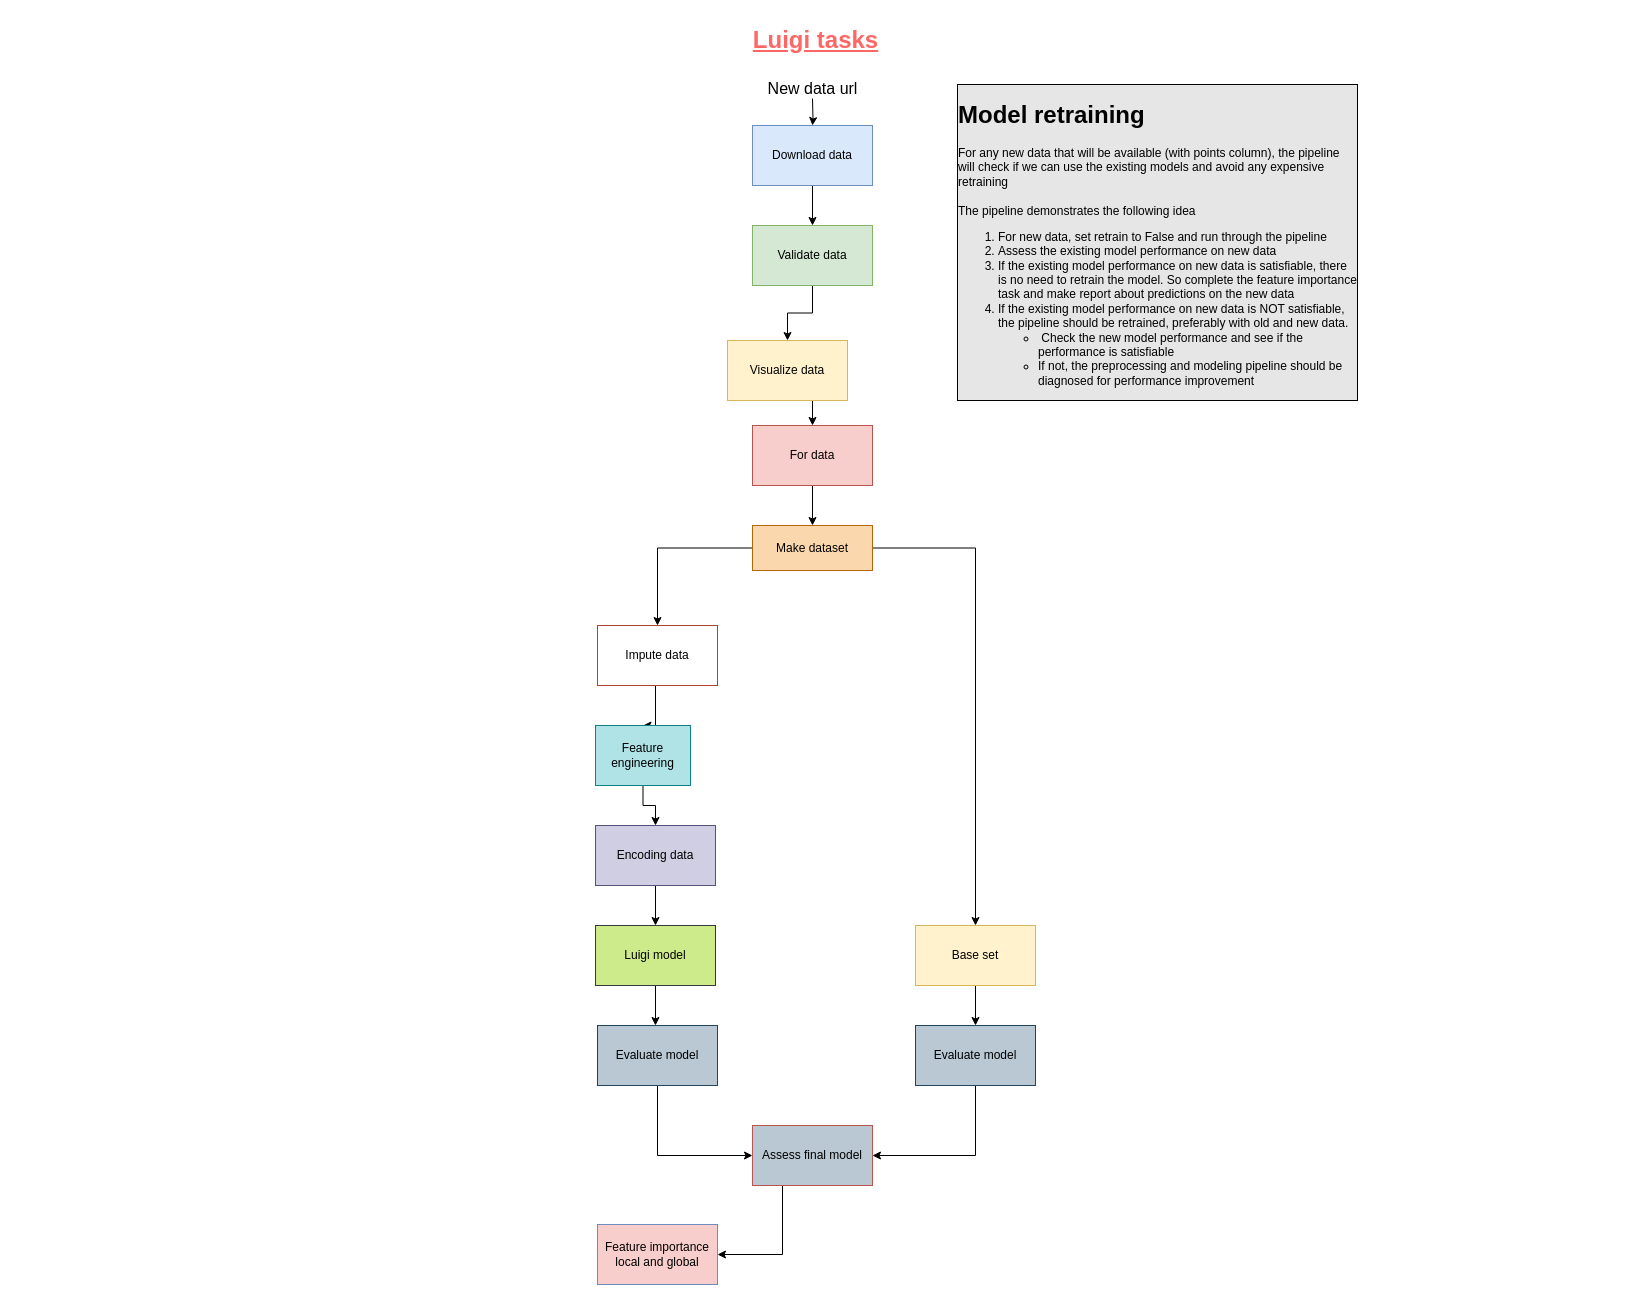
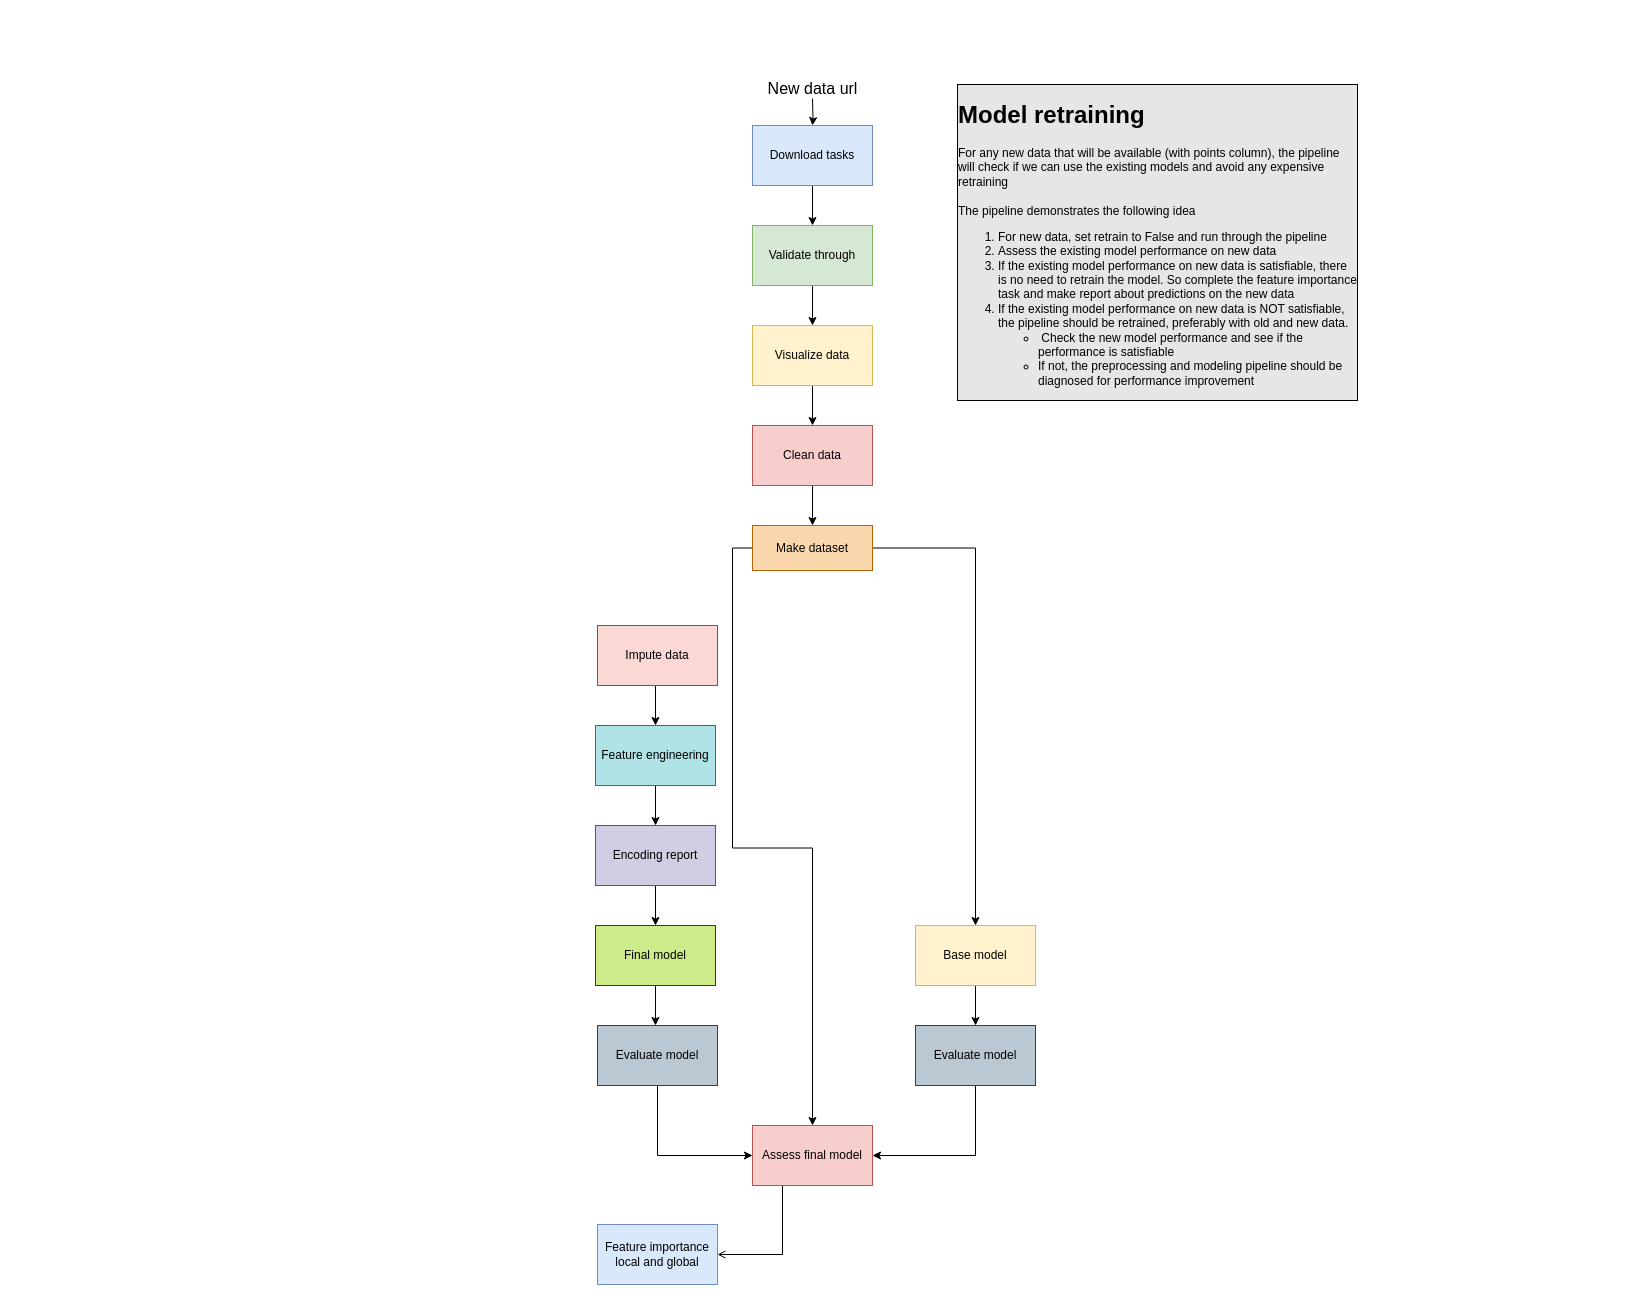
node "Luigi tasks": removed
node "Download data": label "Download data" -> "Download tasks"
node "Validate data": label "Validate data" -> "Validate through"
node "Visualize data": moved (788, 371) -> (813, 356)
node "For data": label "For data" -> "Clean data"
edge "Make dataset" -> "Impute data": now "Make dataset" -> "Assess final model"
node "Impute data": fillcolor #ffffff -> #fad9d5
node "Feature engineering": size 95x60 -> 120x60
node "Encoding data": label "Encoding data" -> "Encoding report"
node "Luigi model": label "Luigi model" -> "Final model"
node "Base set": label "Base set" -> "Base model"
node "Assess final model": fillcolor #bac8d3 -> #f8cecc
node "Feature importance local and global": fillcolor #f8cecc -> #dae8fc
edge "Assess final model" -> "Feature importance local and global": arrowhead classic -> open
